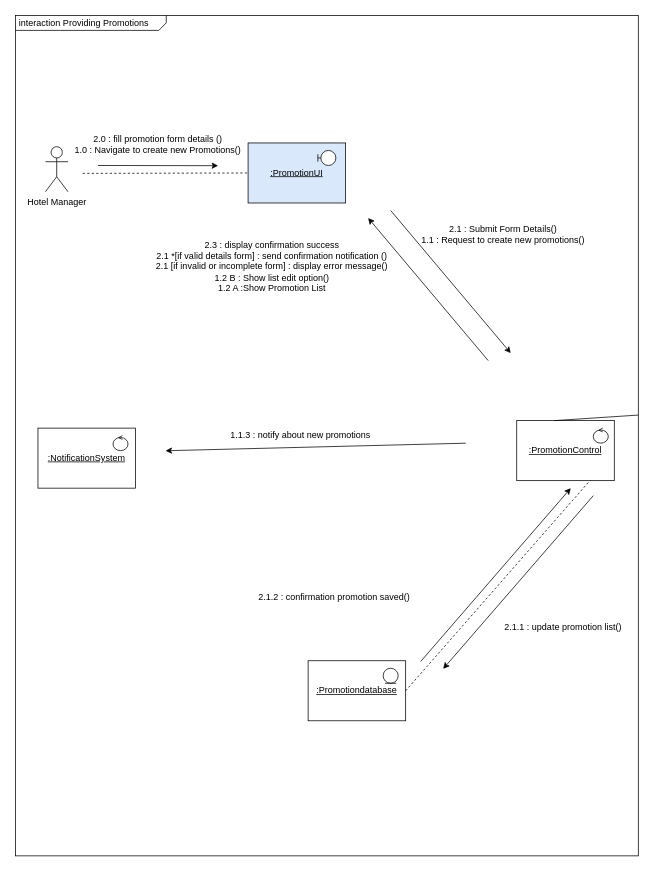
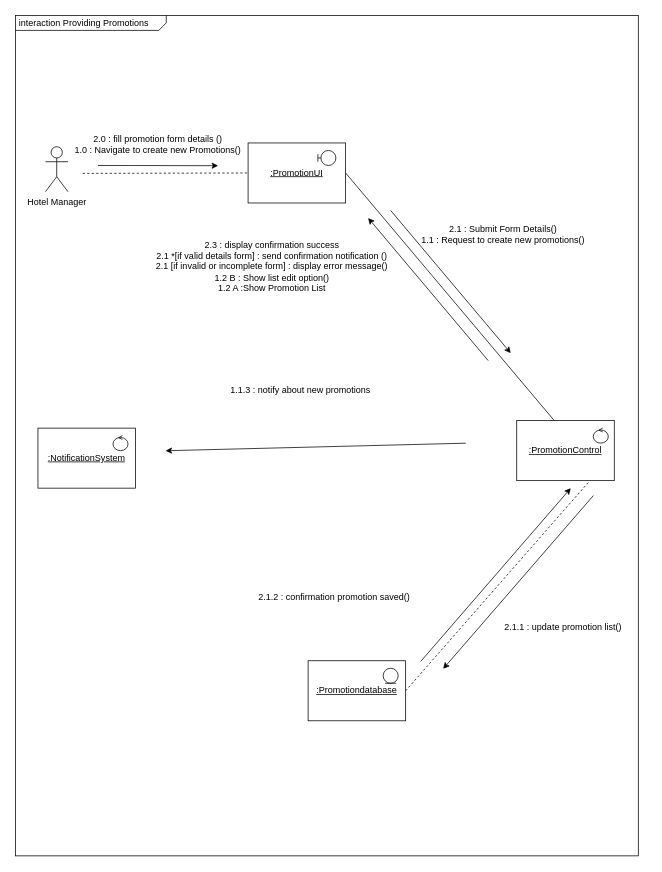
node ":PromotionUI": fillcolor #dae8fc -> #ffffff
edge "interaction Providing Promotions" -- ":PromotionControl": now ":PromotionUI" -- ":PromotionControl"
node "1.1.3 : notify about new promotions": moved (300, 435) -> (300, 390)
